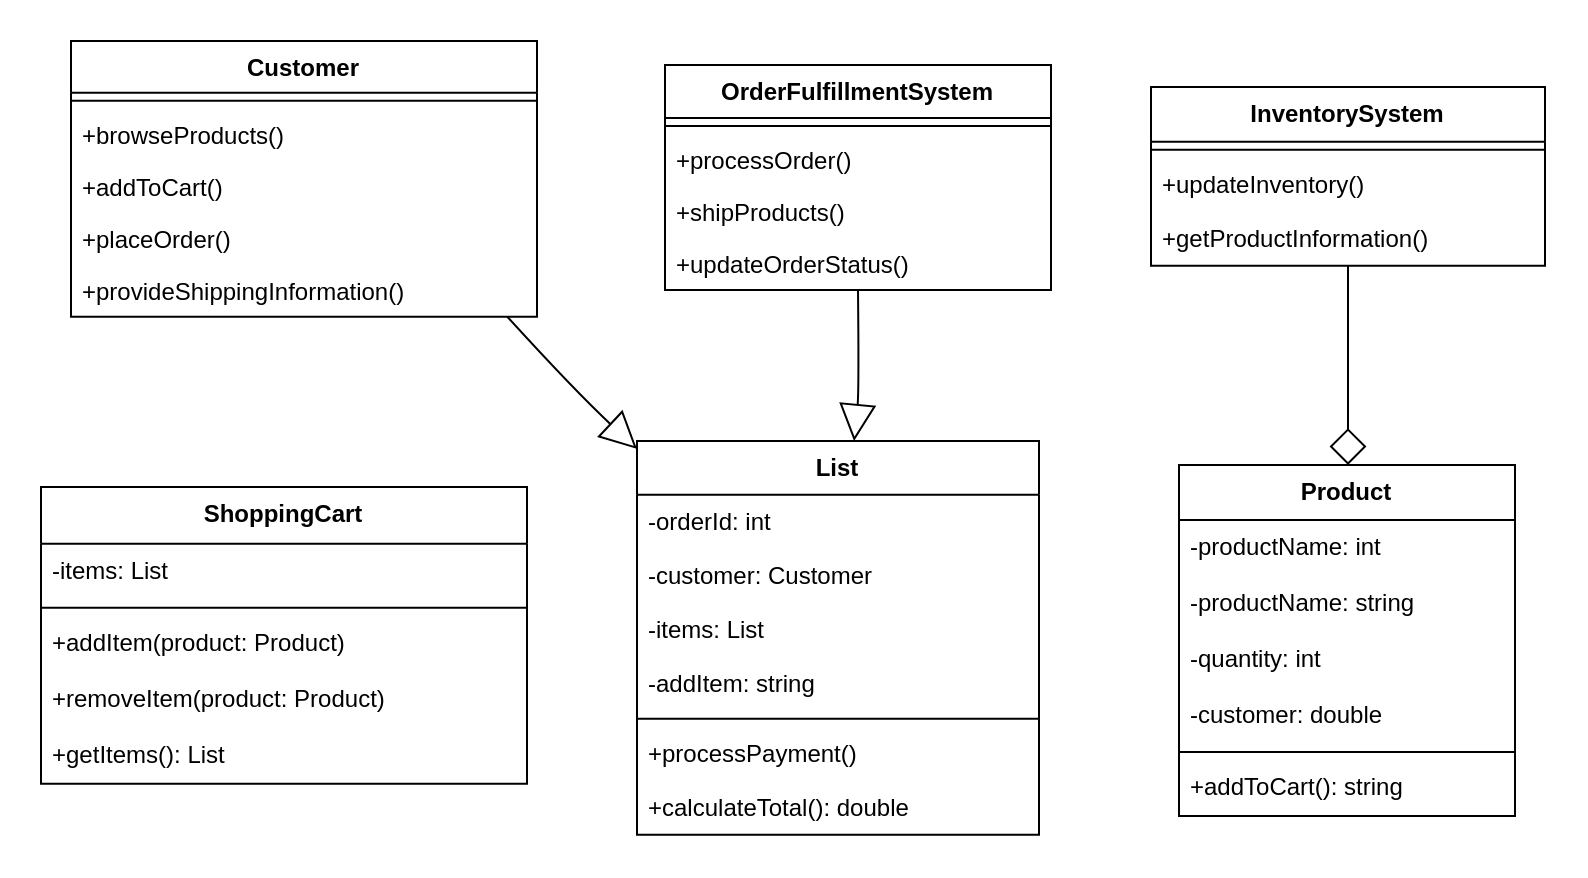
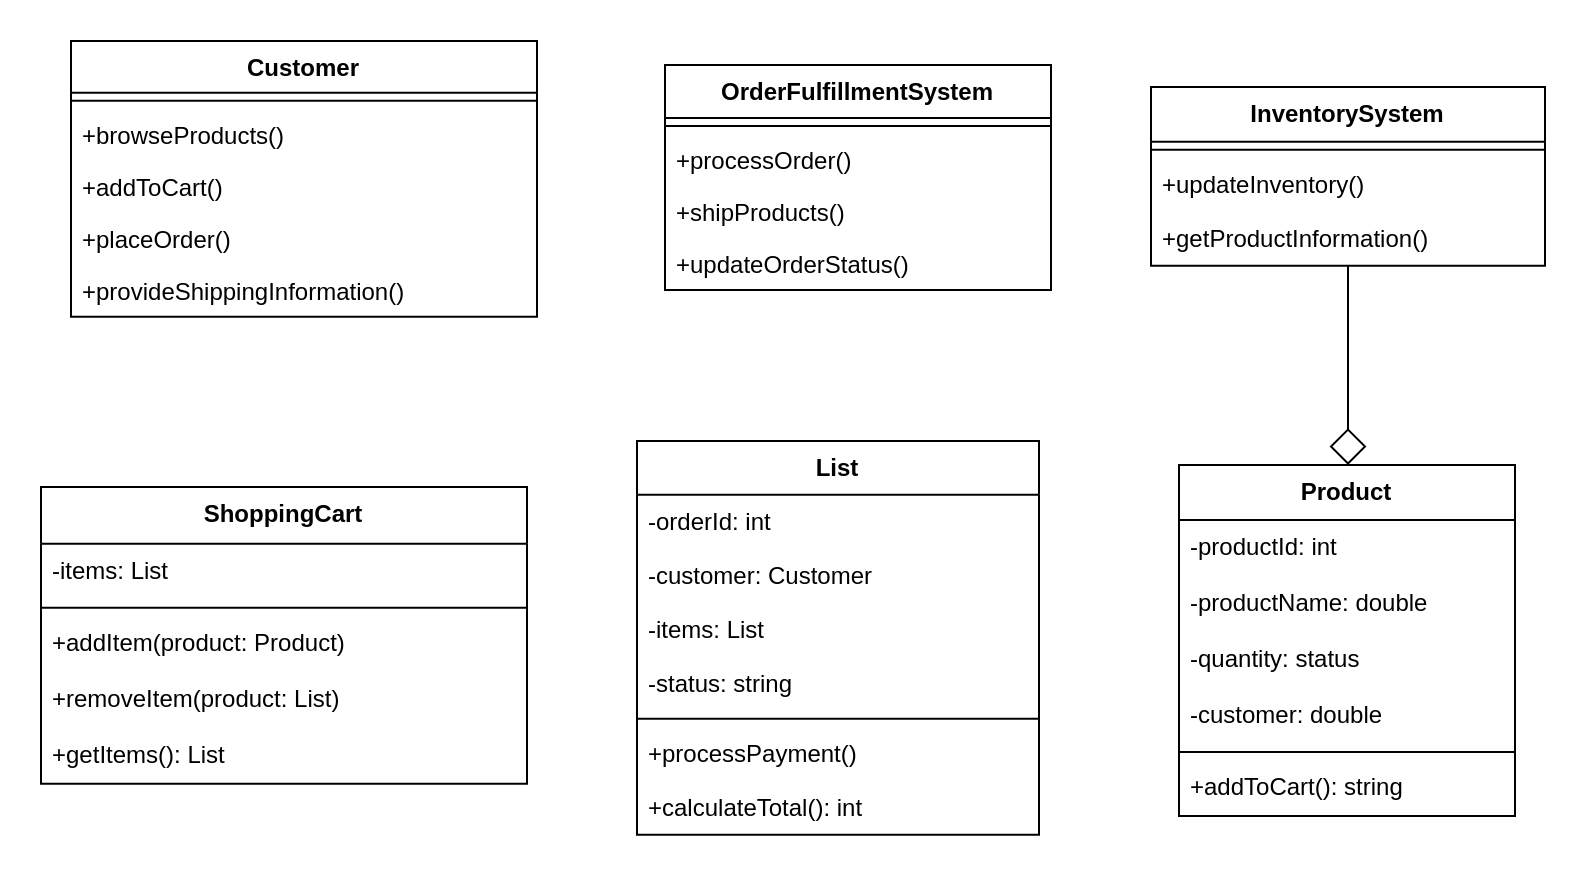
edge "OrderFulfillmentSystem" -> "List": removed
edge "Customer" -> "List": removed
node "-productName: int": label "-productName: int" -> "-productId: int"
node "-productName: string": label "-productName: string" -> "-productName: double"
node "-quantity: int": label "-quantity: int" -> "-quantity: status"
node "-addItem: string": label "-addItem: string" -> "-status: string"
node "+removeItem(product: Product)": label "+removeItem(product: Product)" -> "+removeItem(product: List)"
node "+calculateTotal(): double": label "+calculateTotal(): double" -> "+calculateTotal(): int"
